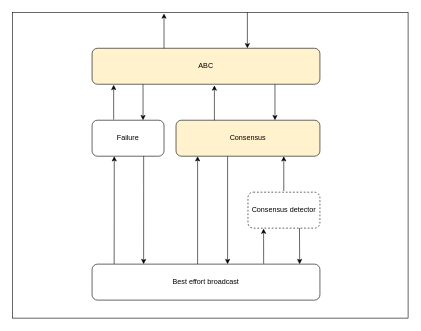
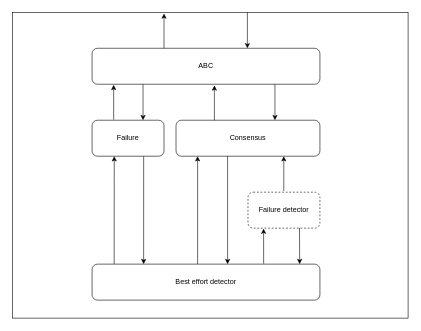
node "ABC": fillcolor #fff2cc -> #ffffff
node "Consensus": fillcolor #fff2cc -> #ffffff
node "Consensus detector": label "Consensus detector" -> "Failure detector"
node "Best effort broadcast": label "Best effort broadcast" -> "Best effort detector"
